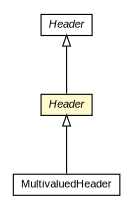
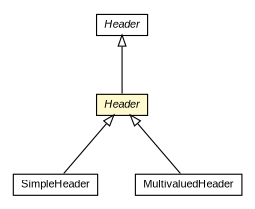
node "SimpleHeader": added
